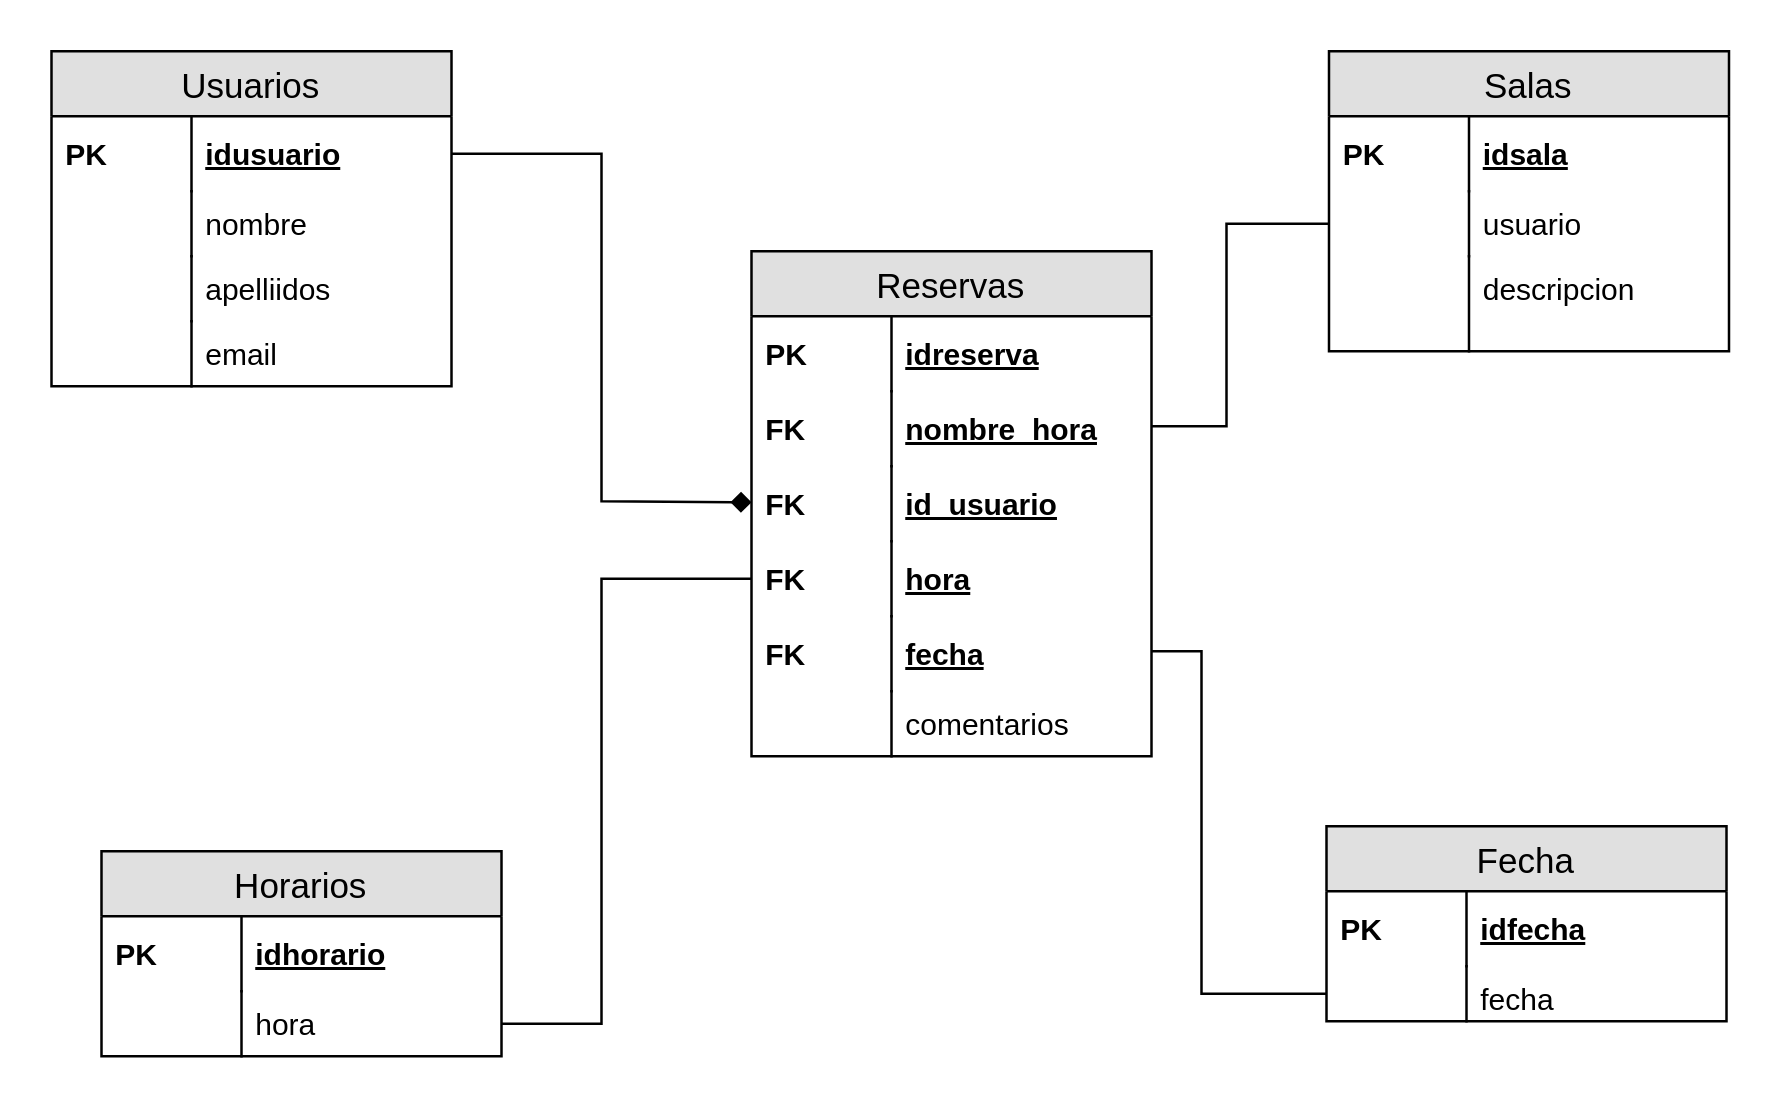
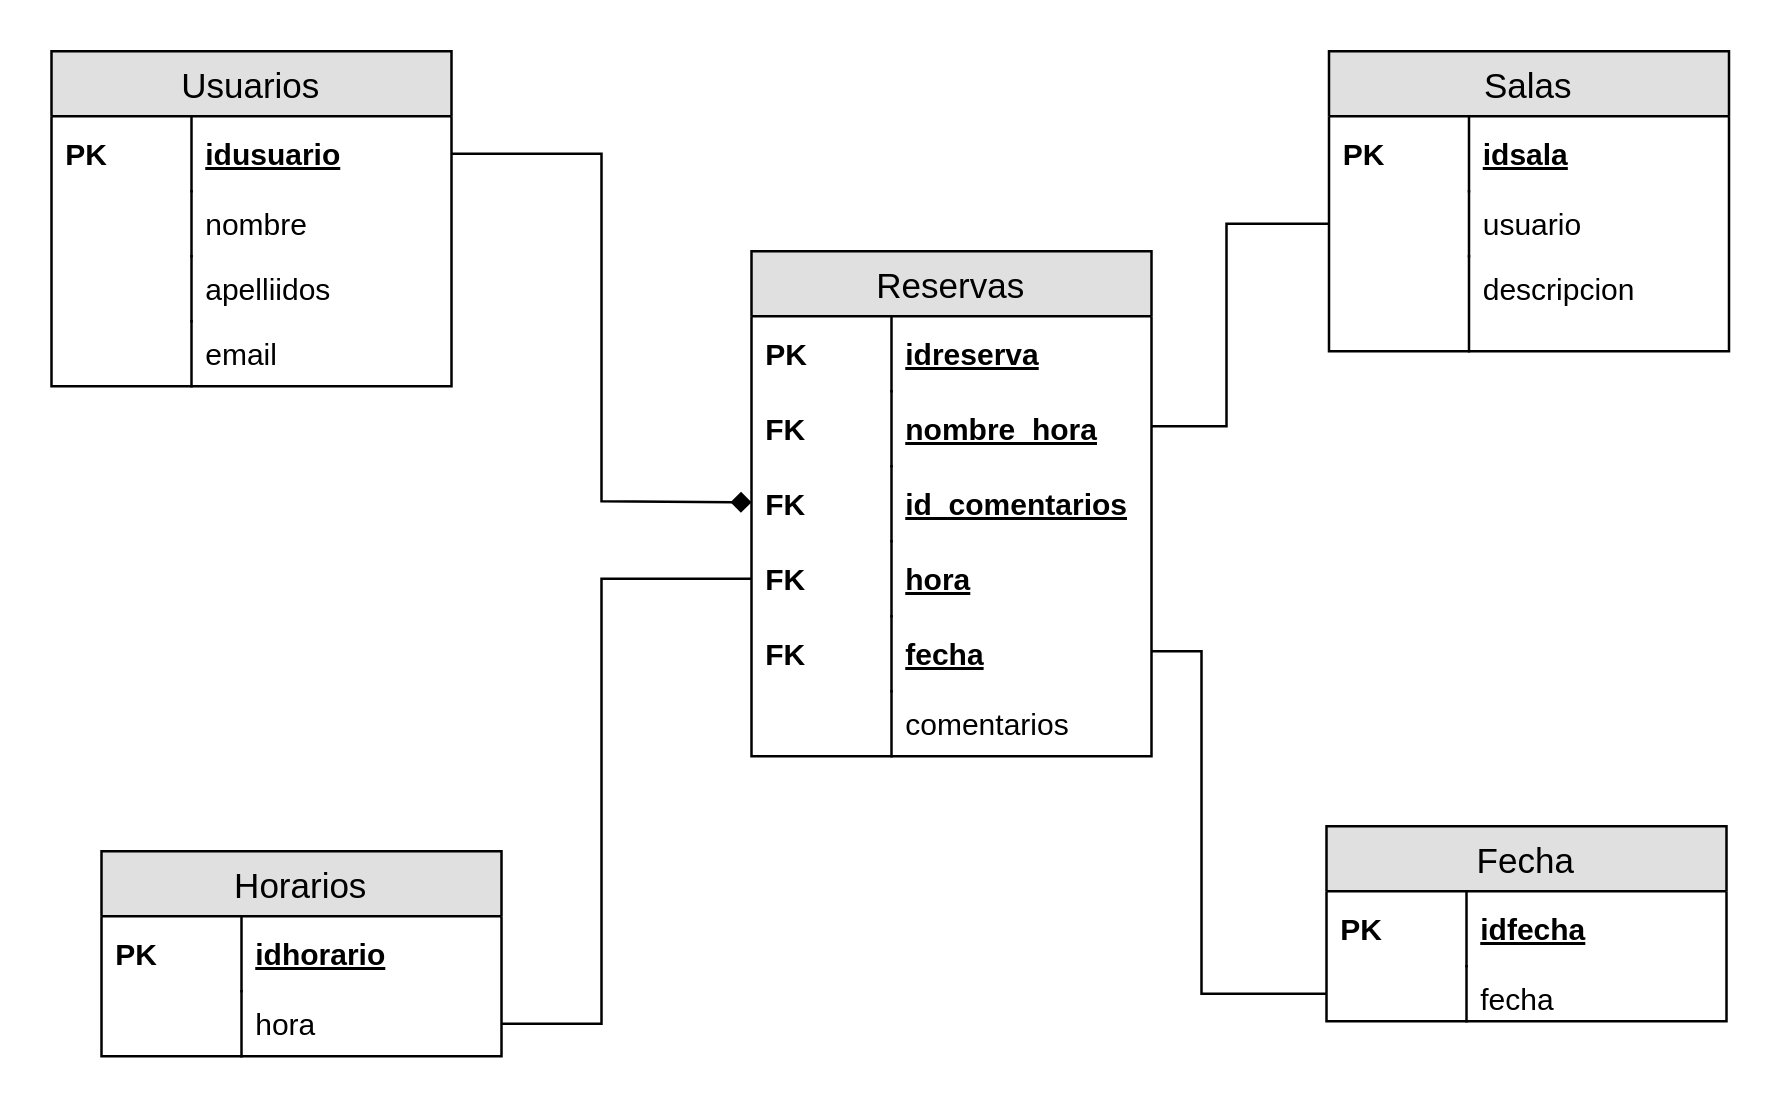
node "id_usuario": label "id_usuario" -> "id_comentarios"
